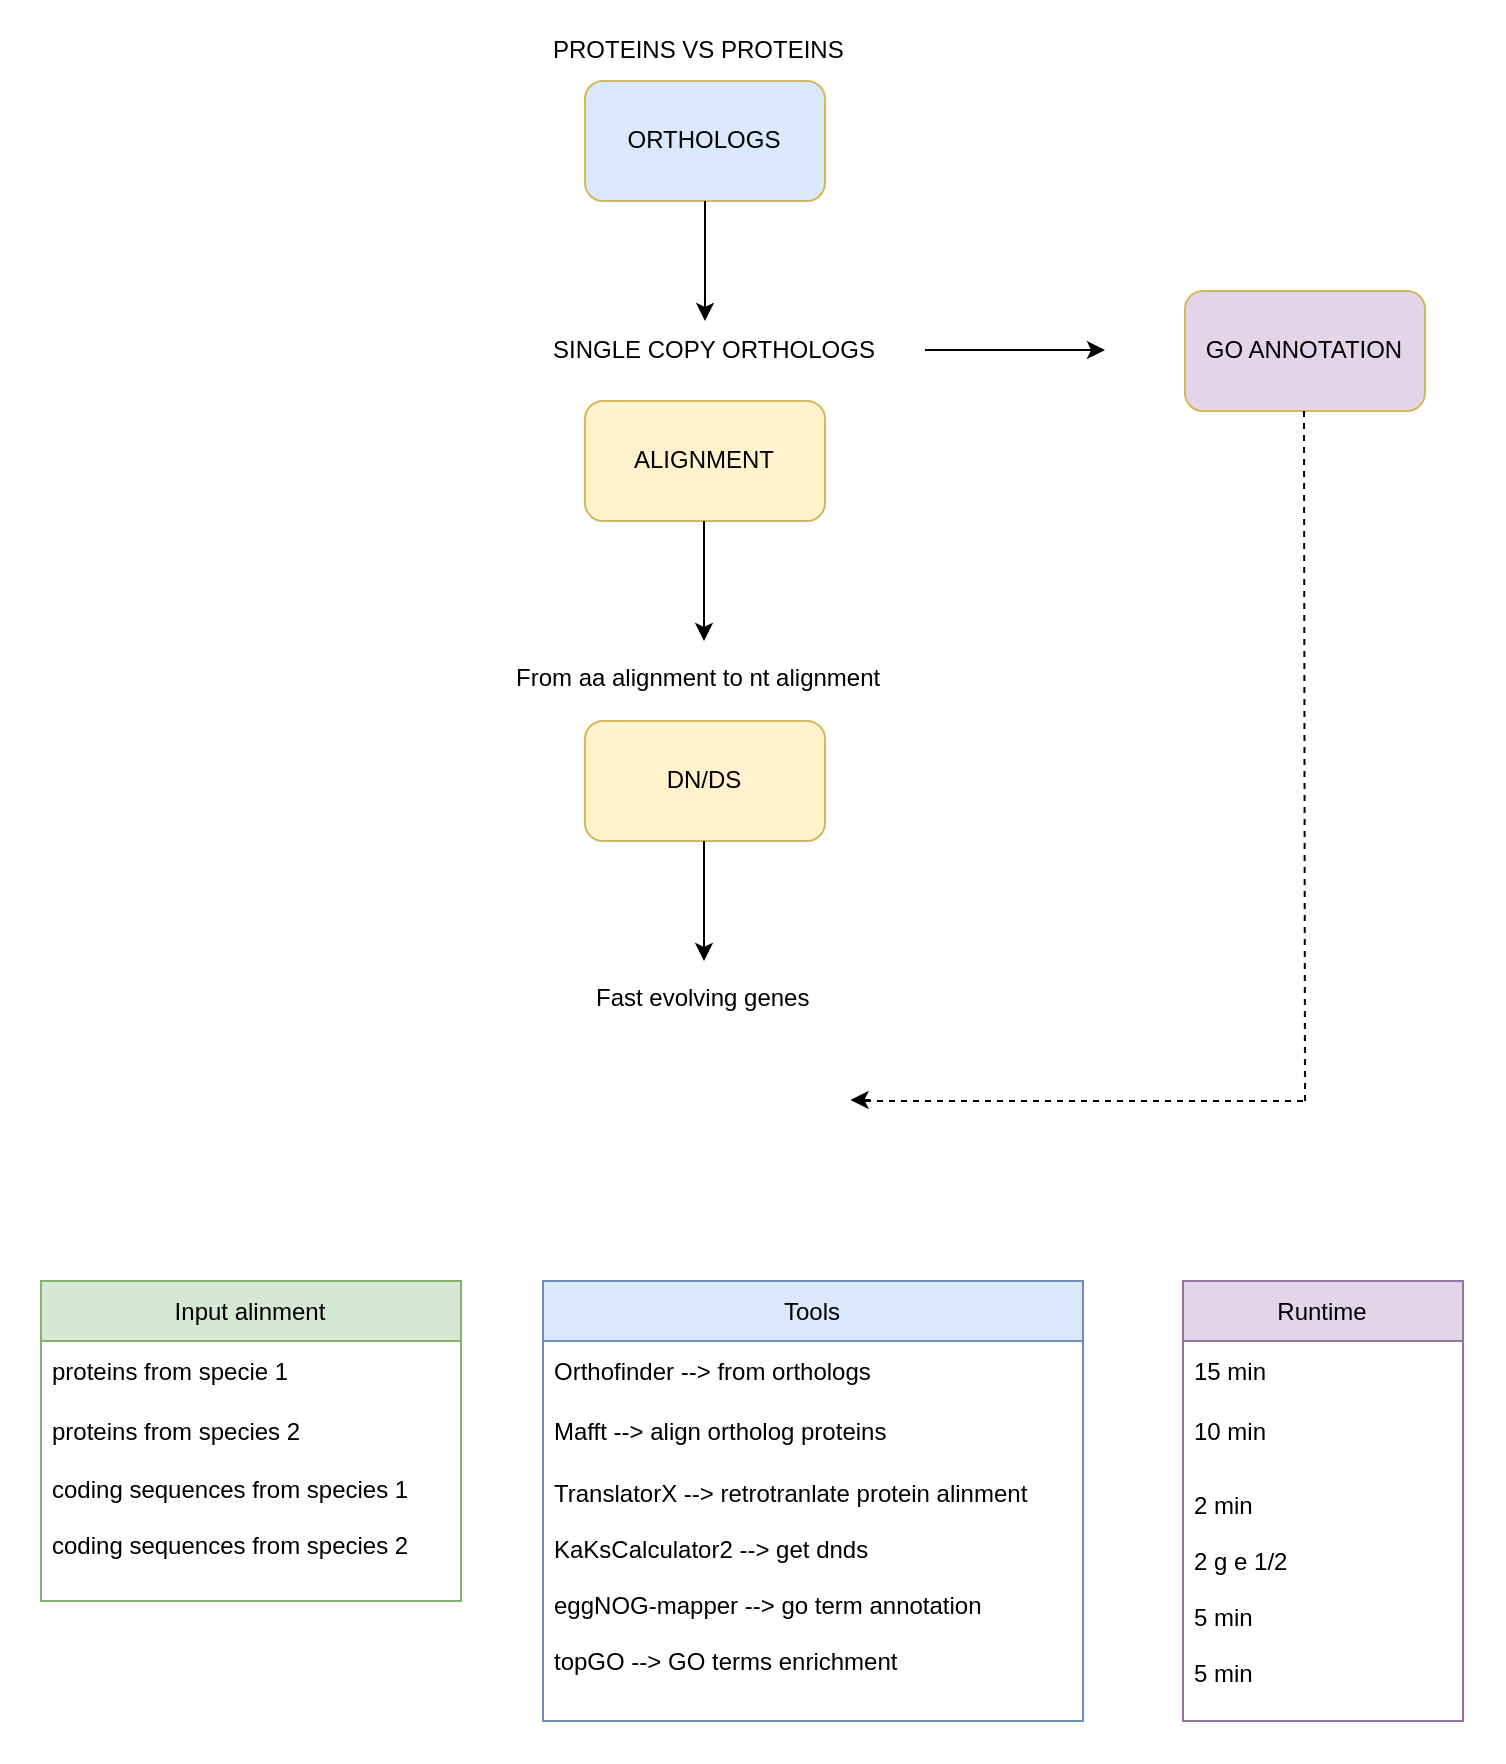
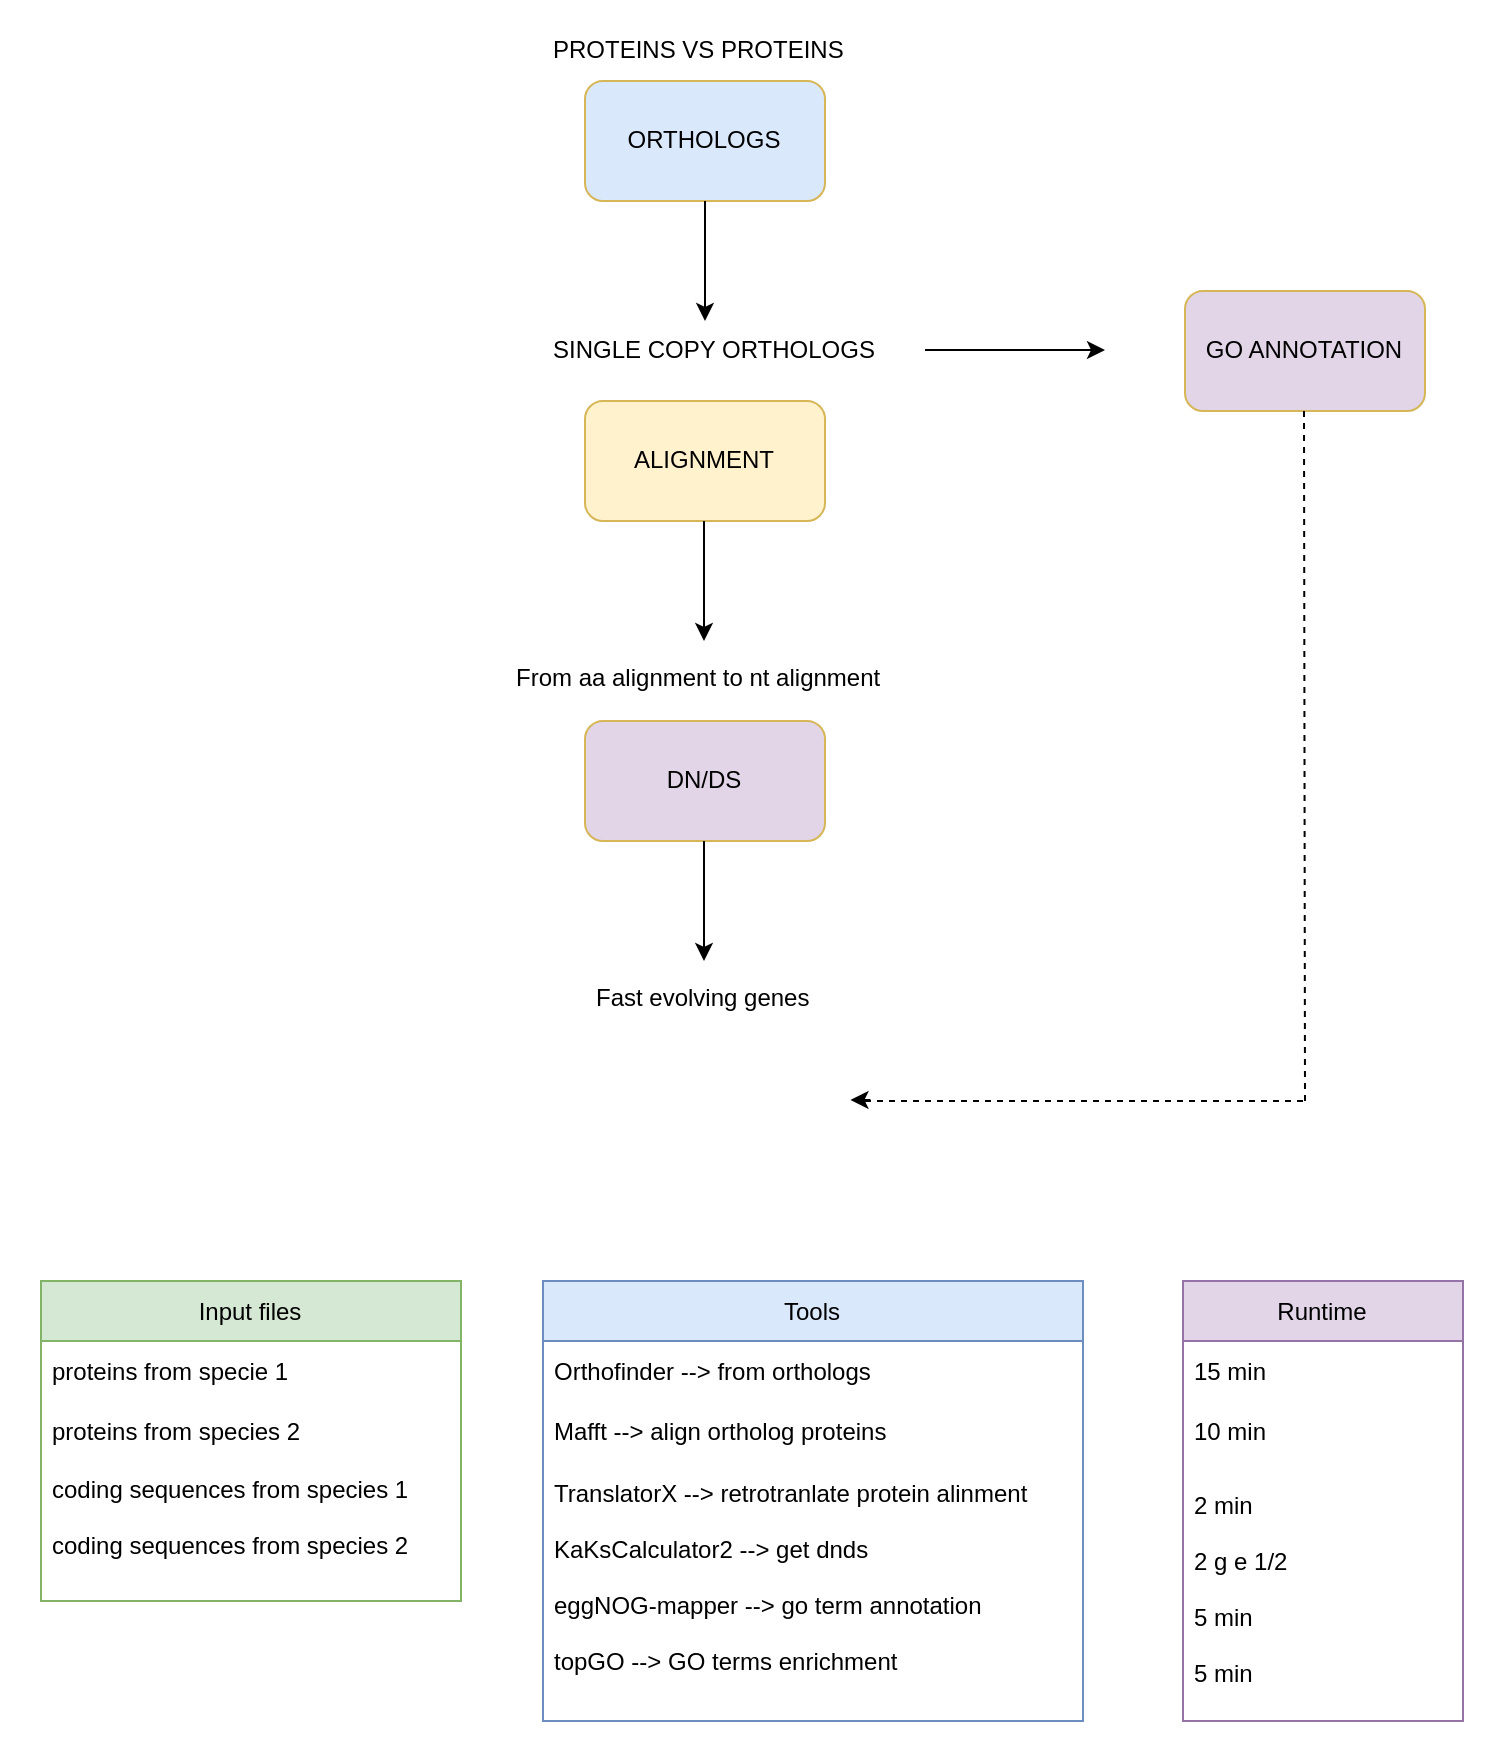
node "DN/DS": fillcolor #fff2cc -> #e1d5e7
node "Input alinment": label "Input alinment" -> "Input files"
